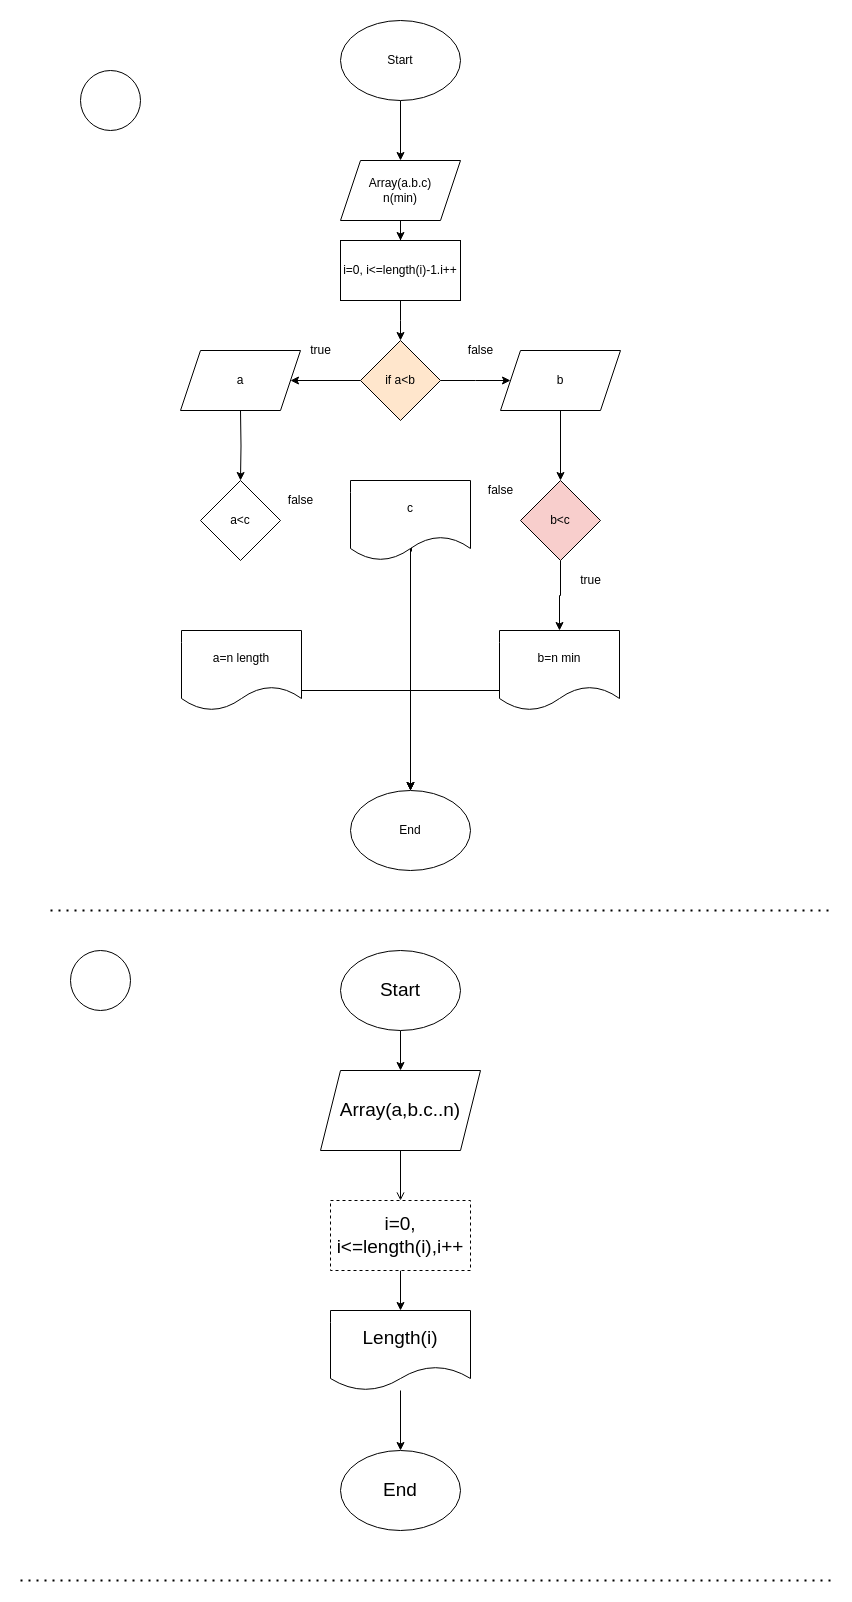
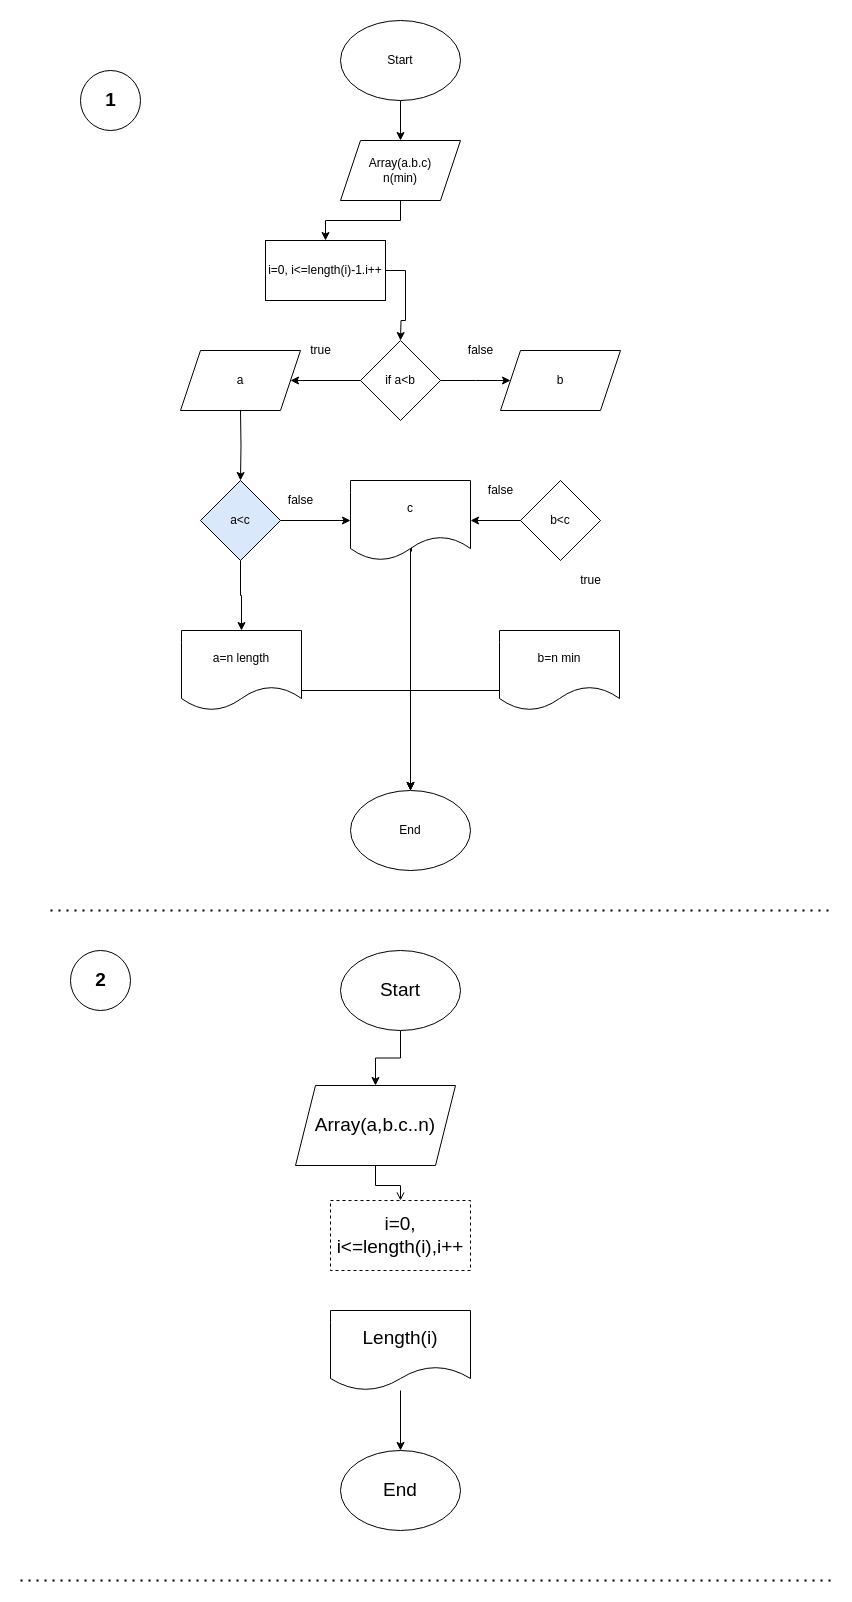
node "1": added
node "Array(a.b.c) n(min)": moved (401, 191) -> (401, 171)
node "i=0, i<=length(i)-1.i++": moved (401, 271) -> (326, 271)
node "if a<b": fillcolor #ffe6cc -> #ffffff
edge "b" -> "b<c": removed
node "a<c": fillcolor #ffffff -> #dae8fc
edge "a<c" -> "c": added
edge "b<c" -> "c": added
node "b<c": fillcolor #f8cecc -> #ffffff
edge "a<c" -> "a=n length": added
edge "b<c" -> "b=n min": removed
node "2": added
node "Array(a,b.c..n)": moved (401, 1111) -> (376, 1126)
edge "i=0, i<=length(i),i++" -> "Length(i)": removed
